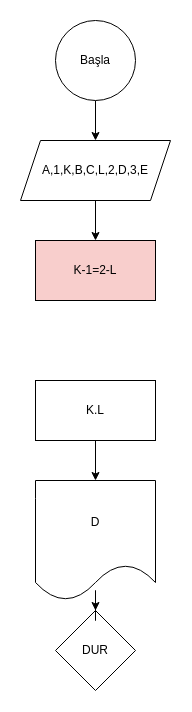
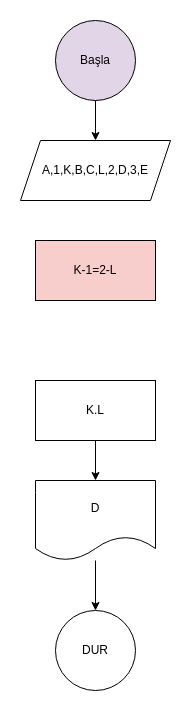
node "Başla": fillcolor #ffffff -> #e1d5e7
edge "A,1,K,B,C,L,2,D,3,E" -> "K-1=2-L": removed
node "D": size 120x120 -> 120x80
node "DUR": shape diamond -> ellipse
